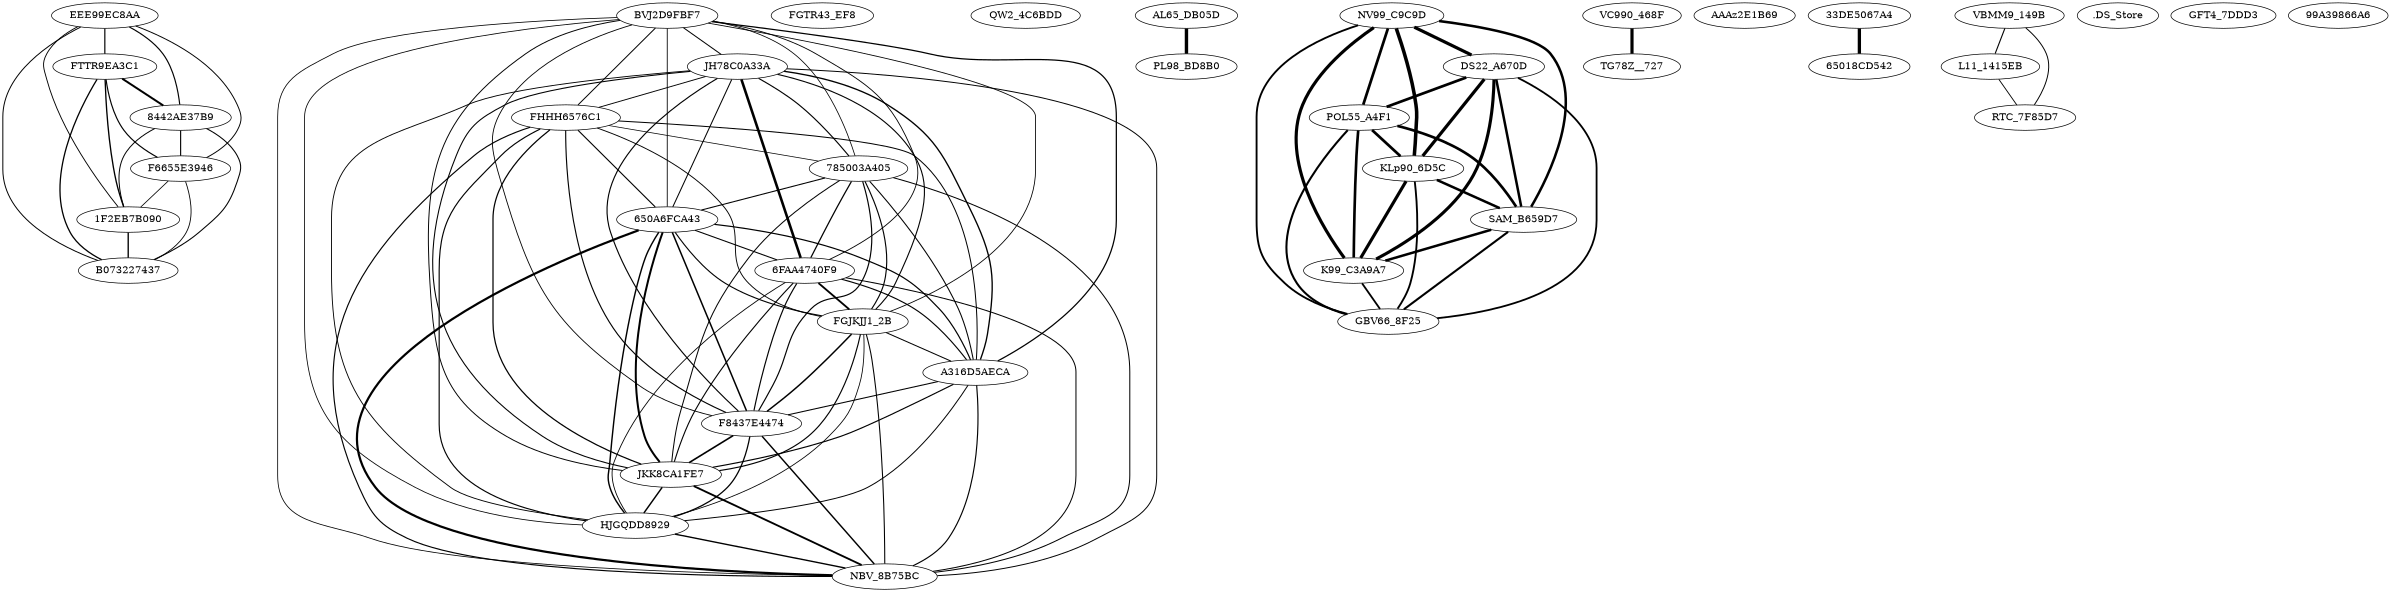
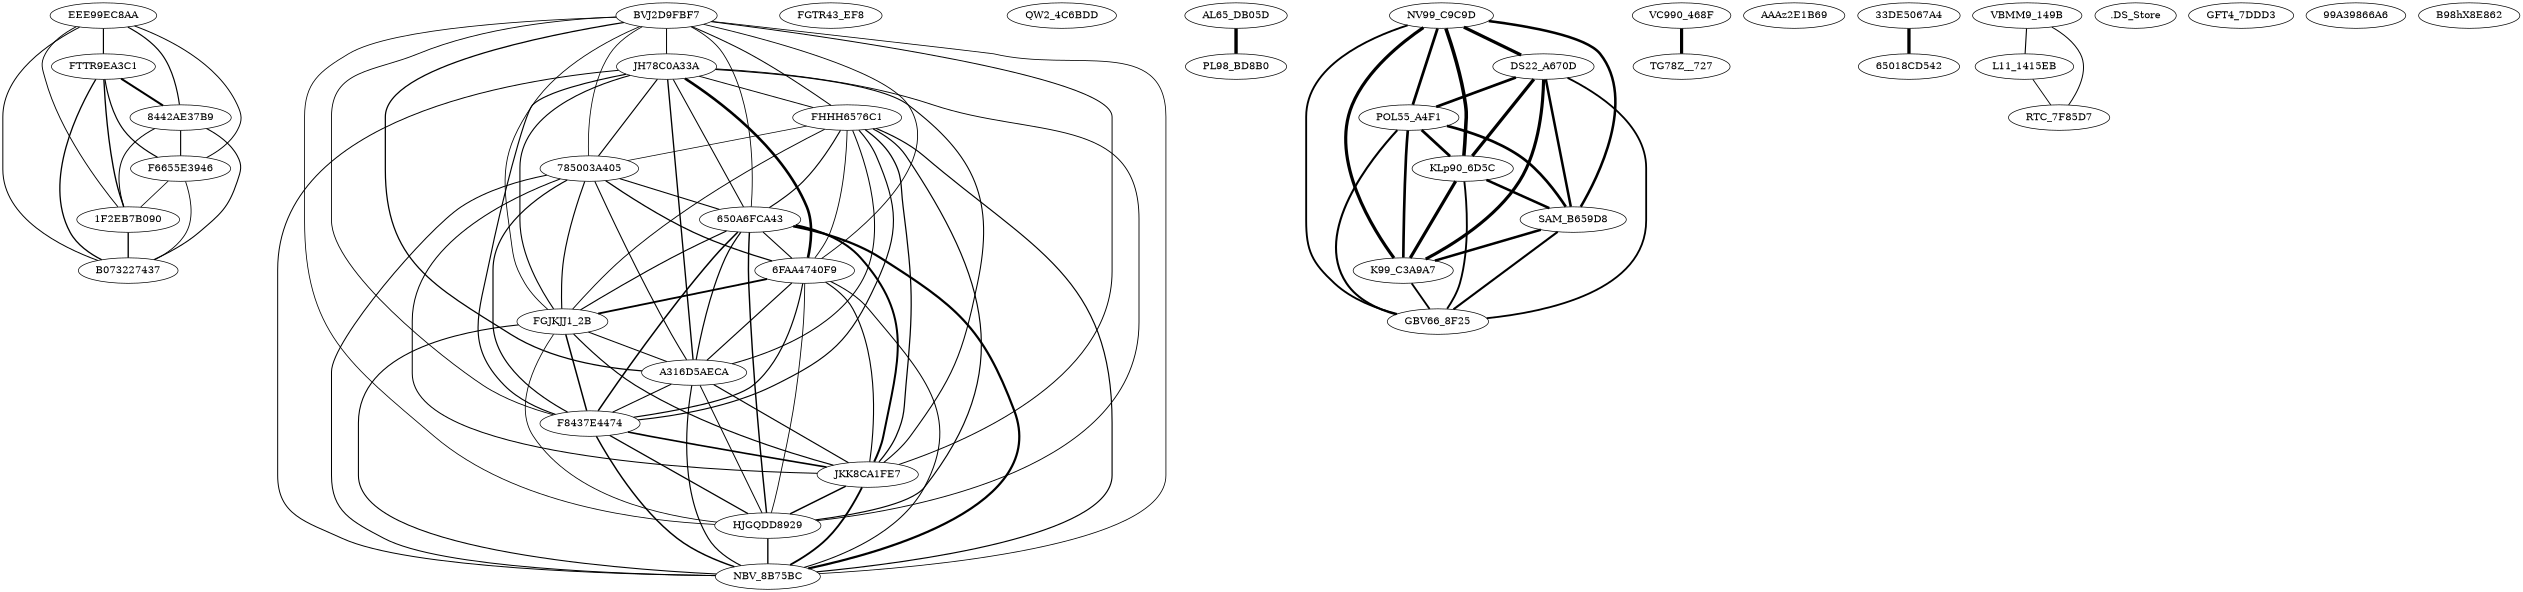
node "B98hX8E862": added
edge "FHHH6576C1" -- "6FAA4740F9": added
node "SAM_B659D7": label "SAM_B659D7" -> "SAM_B659D8"
